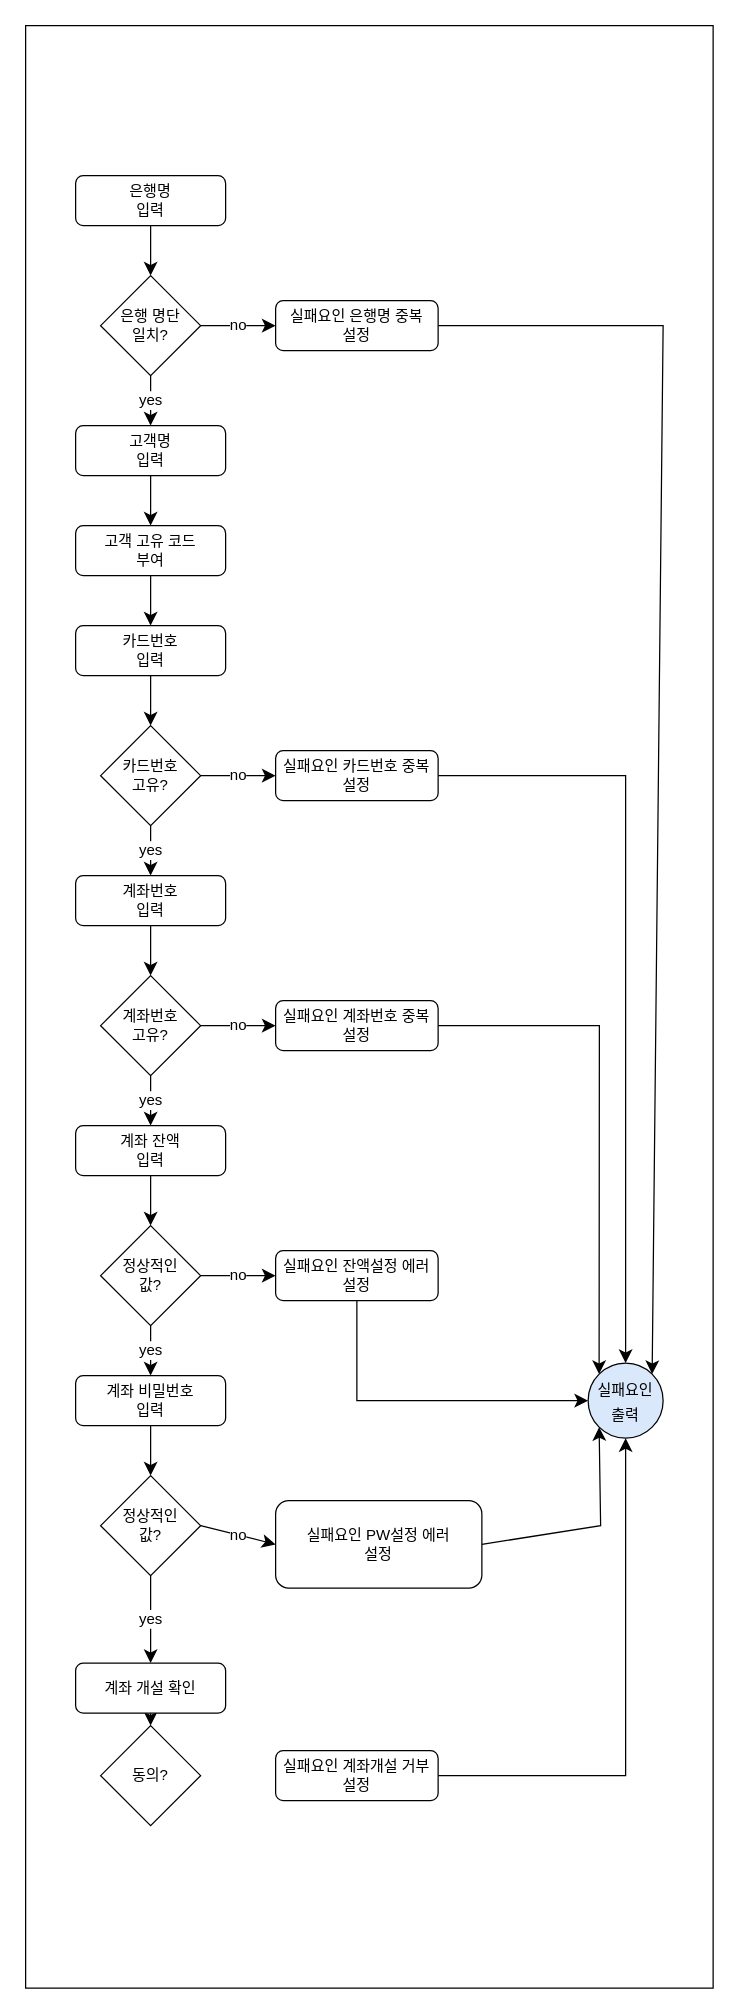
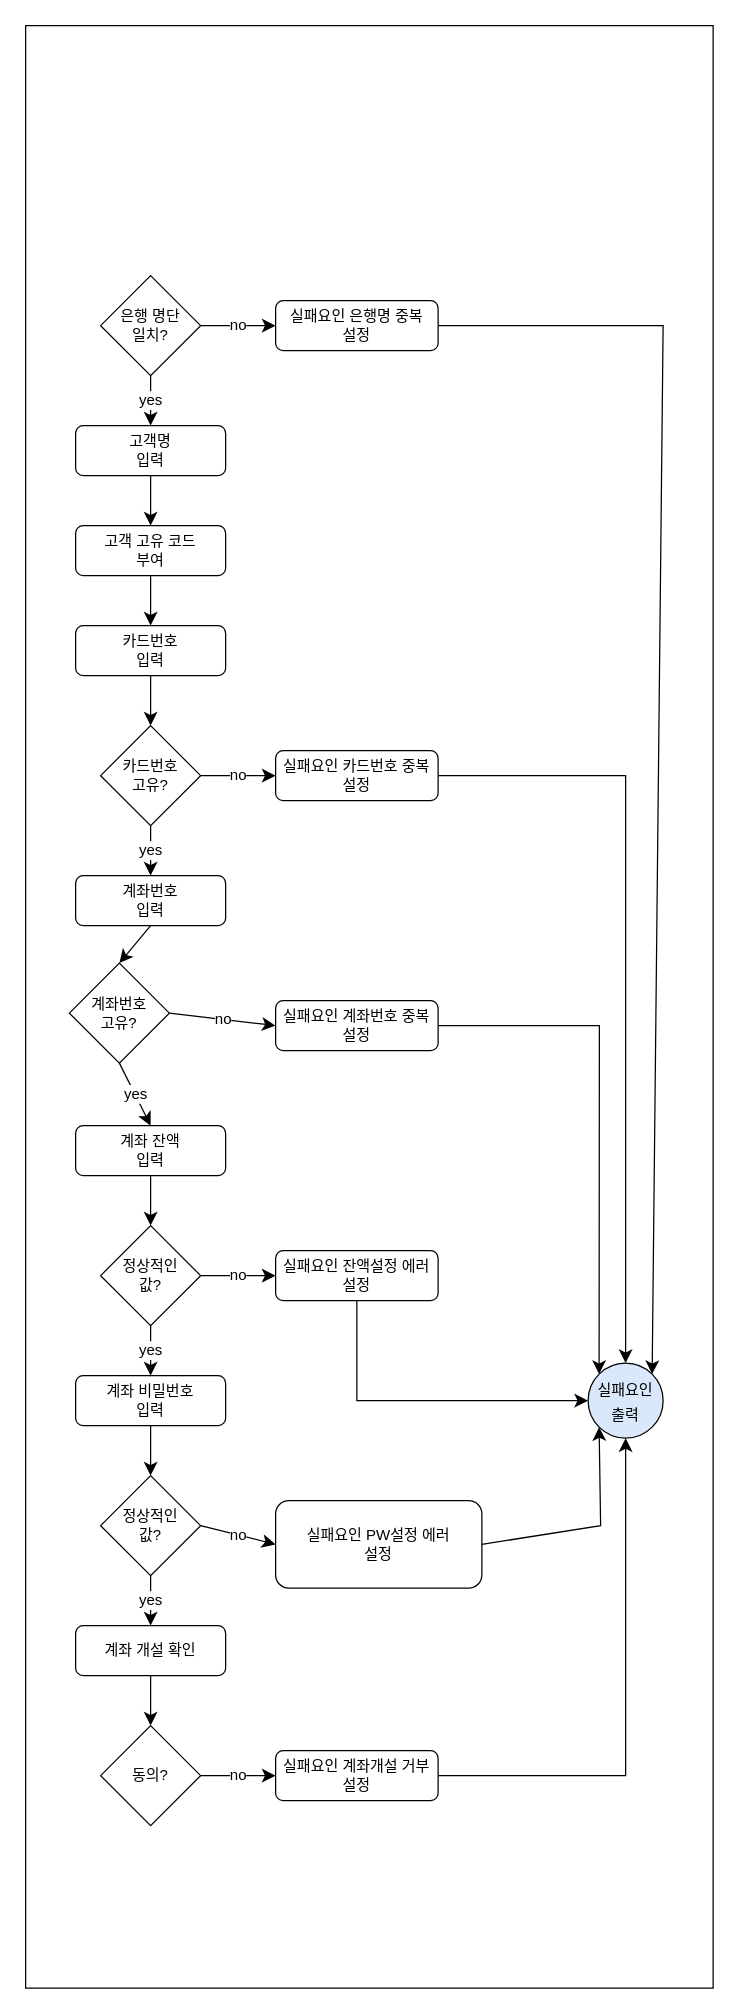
node "은행명 입력": removed
edge "은행명 입력" -> "은행 명단일치?": removed
node "계좌번호고유?": moved (151, 1026) -> (119, 1013)
node "계좌 개설 확인": moved (151, 1688) -> (151, 1651)
edge "동의?" -> "실패요인 계좌개설 거부설정": added, label "no"
